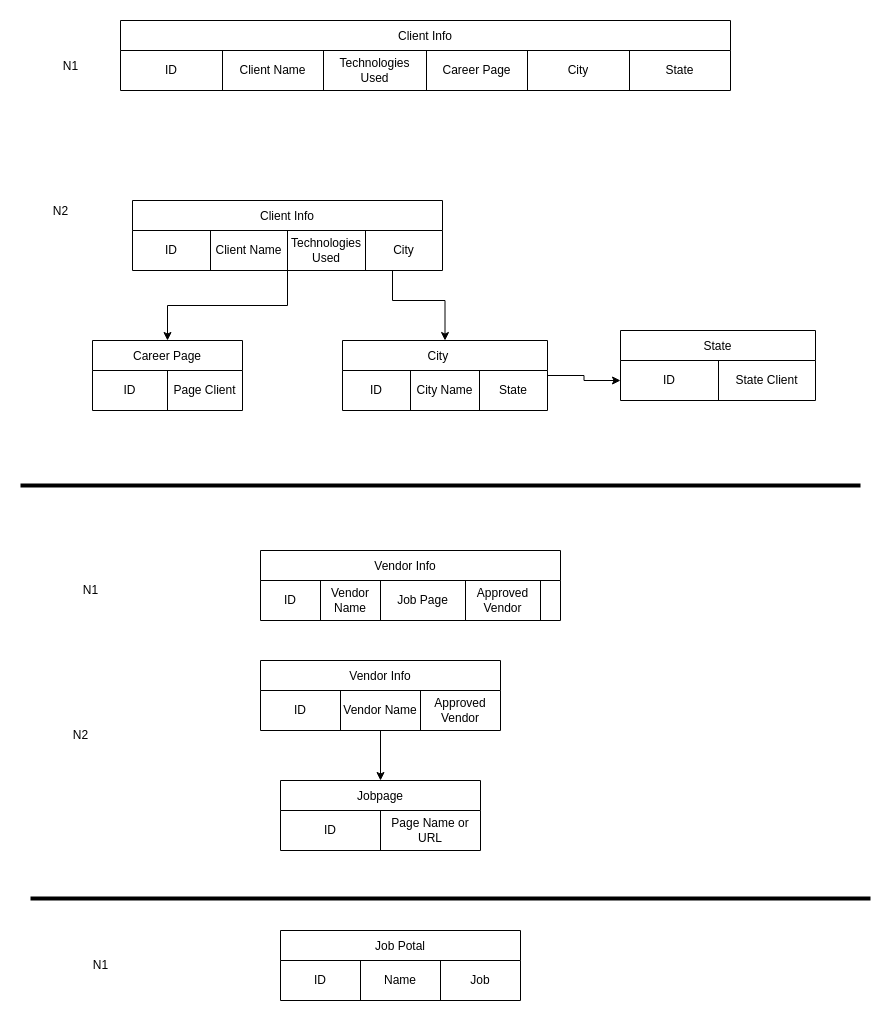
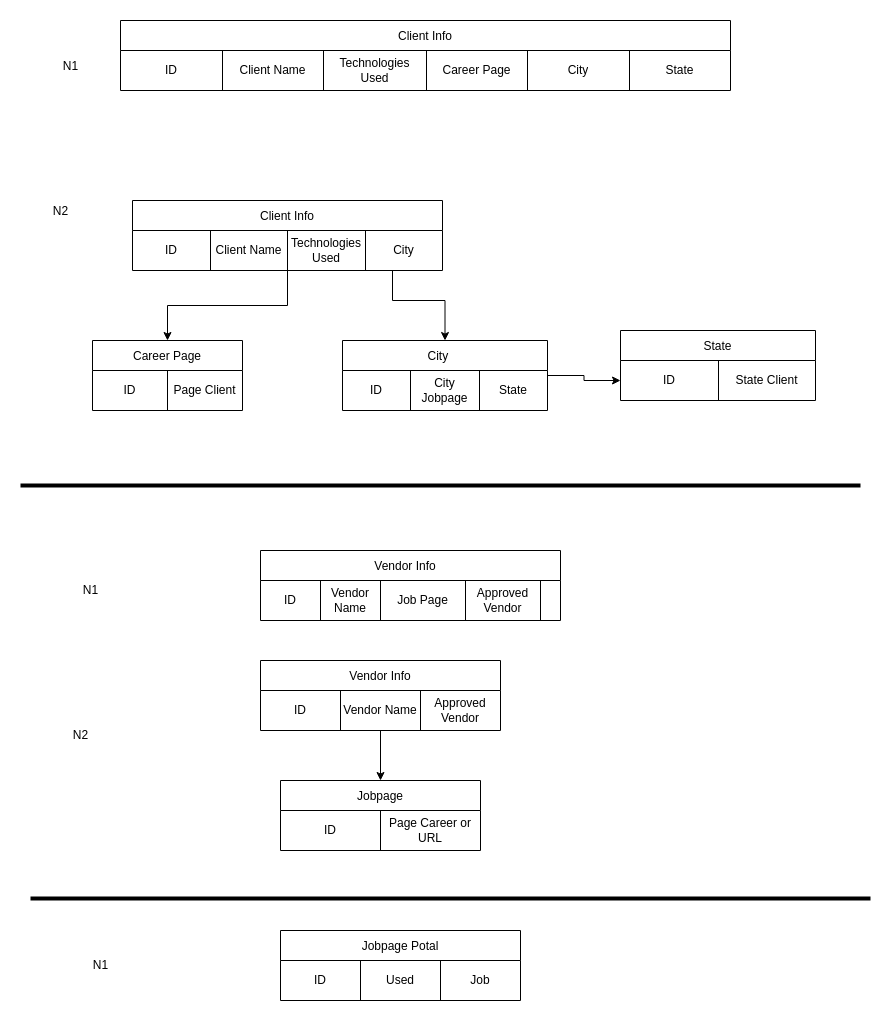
node "City Name": label "City Name" -> "City Jobpage"
node "Page Name or URL": label "Page Name or URL" -> "Page Career or URL"
node "Job Potal": label "Job Potal" -> "Jobpage Potal"
node "Name": label "Name" -> "Used"
